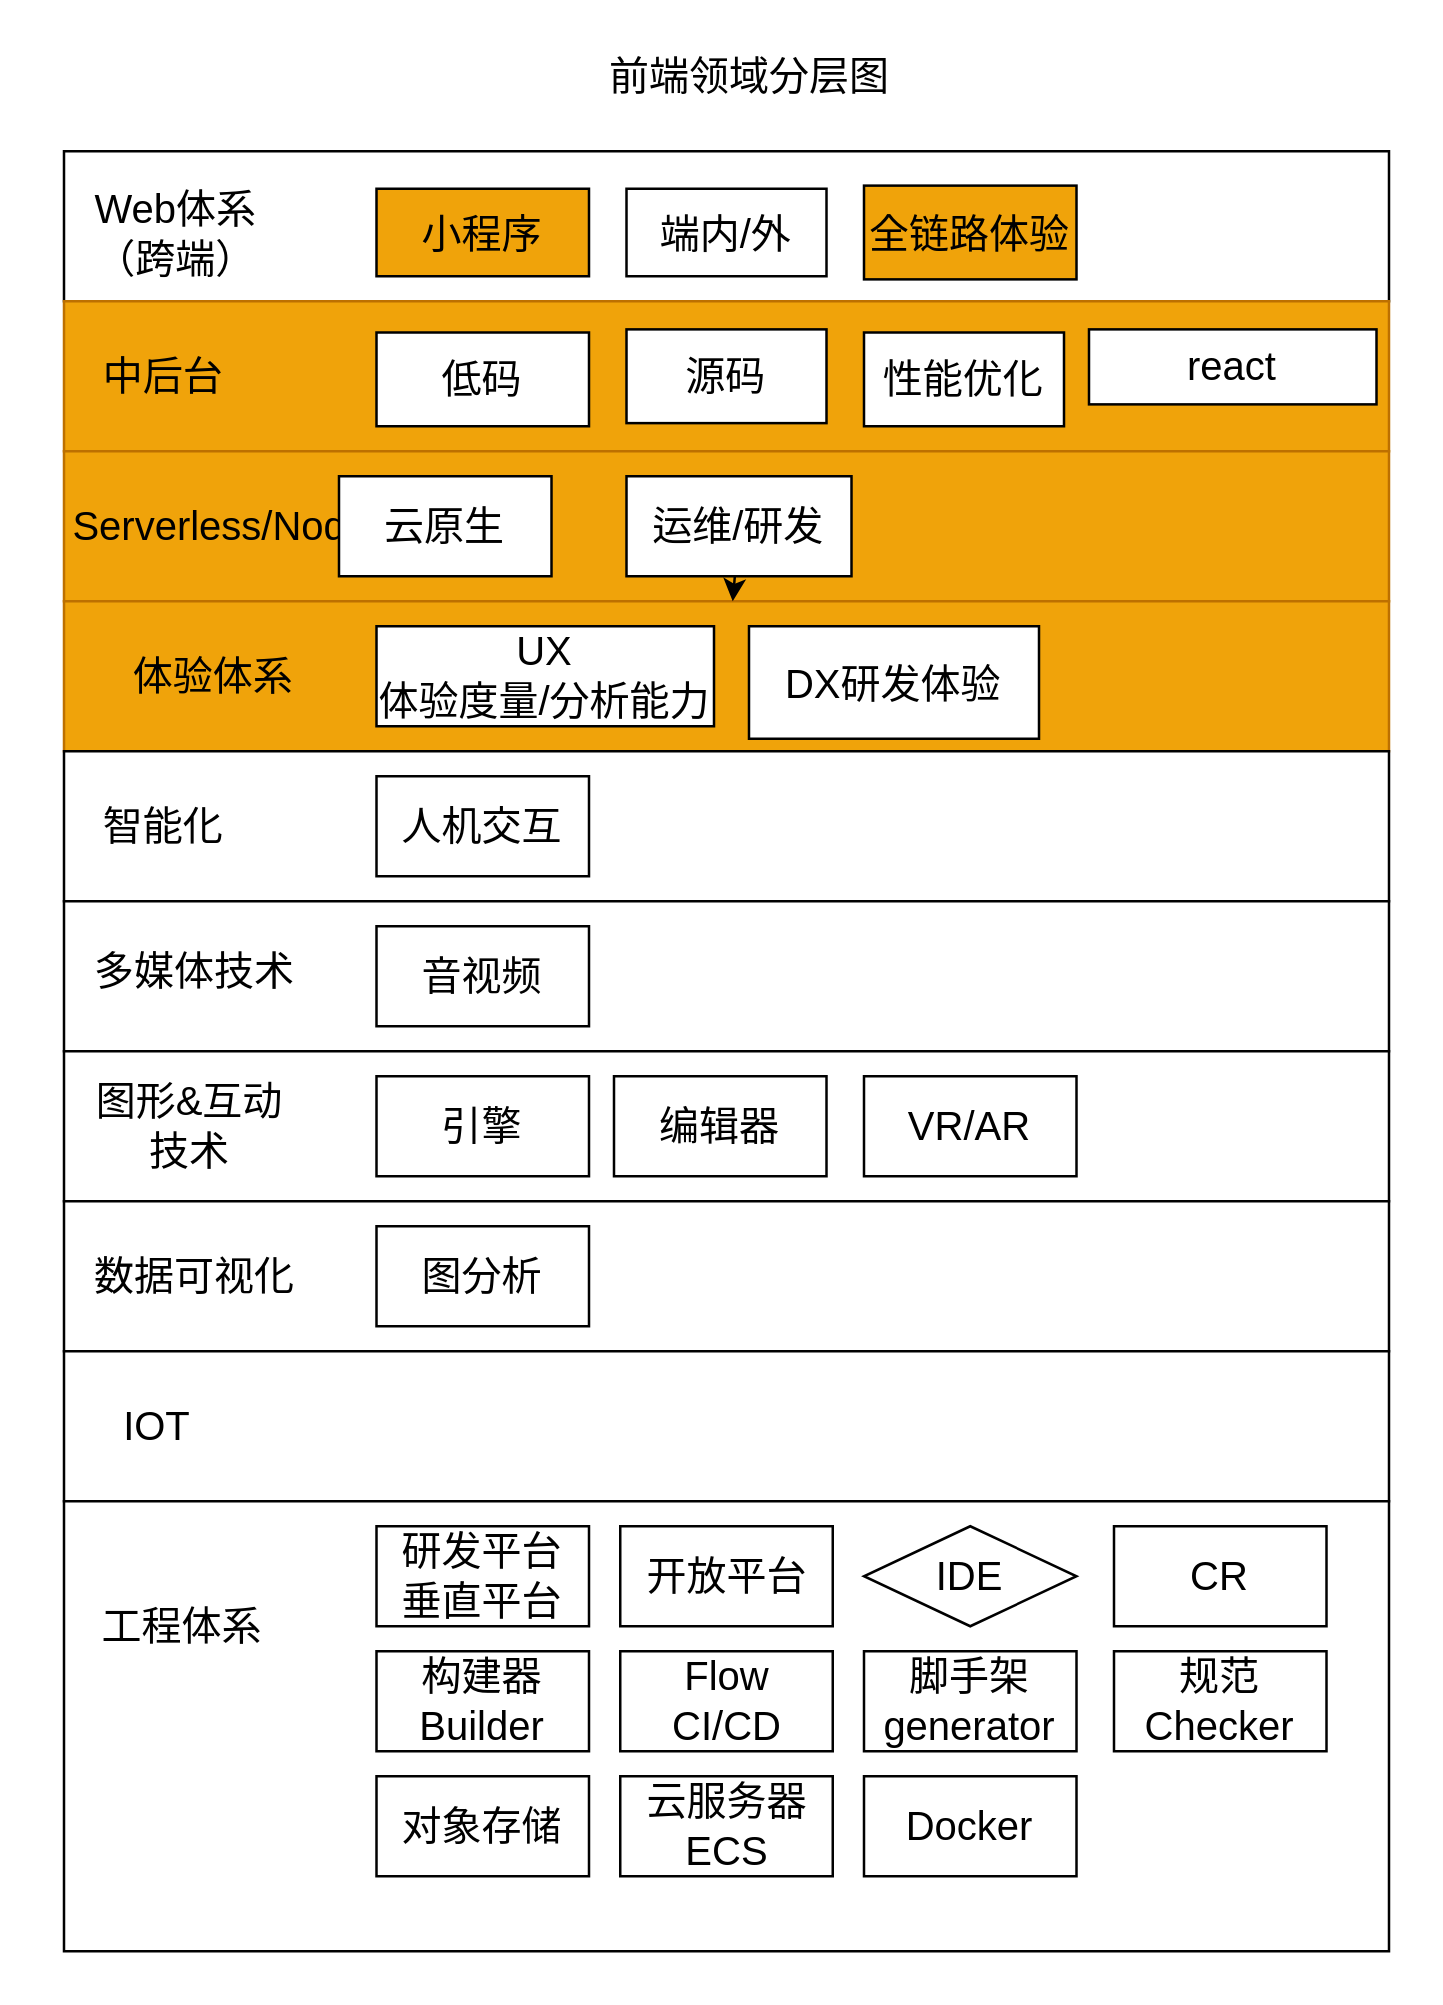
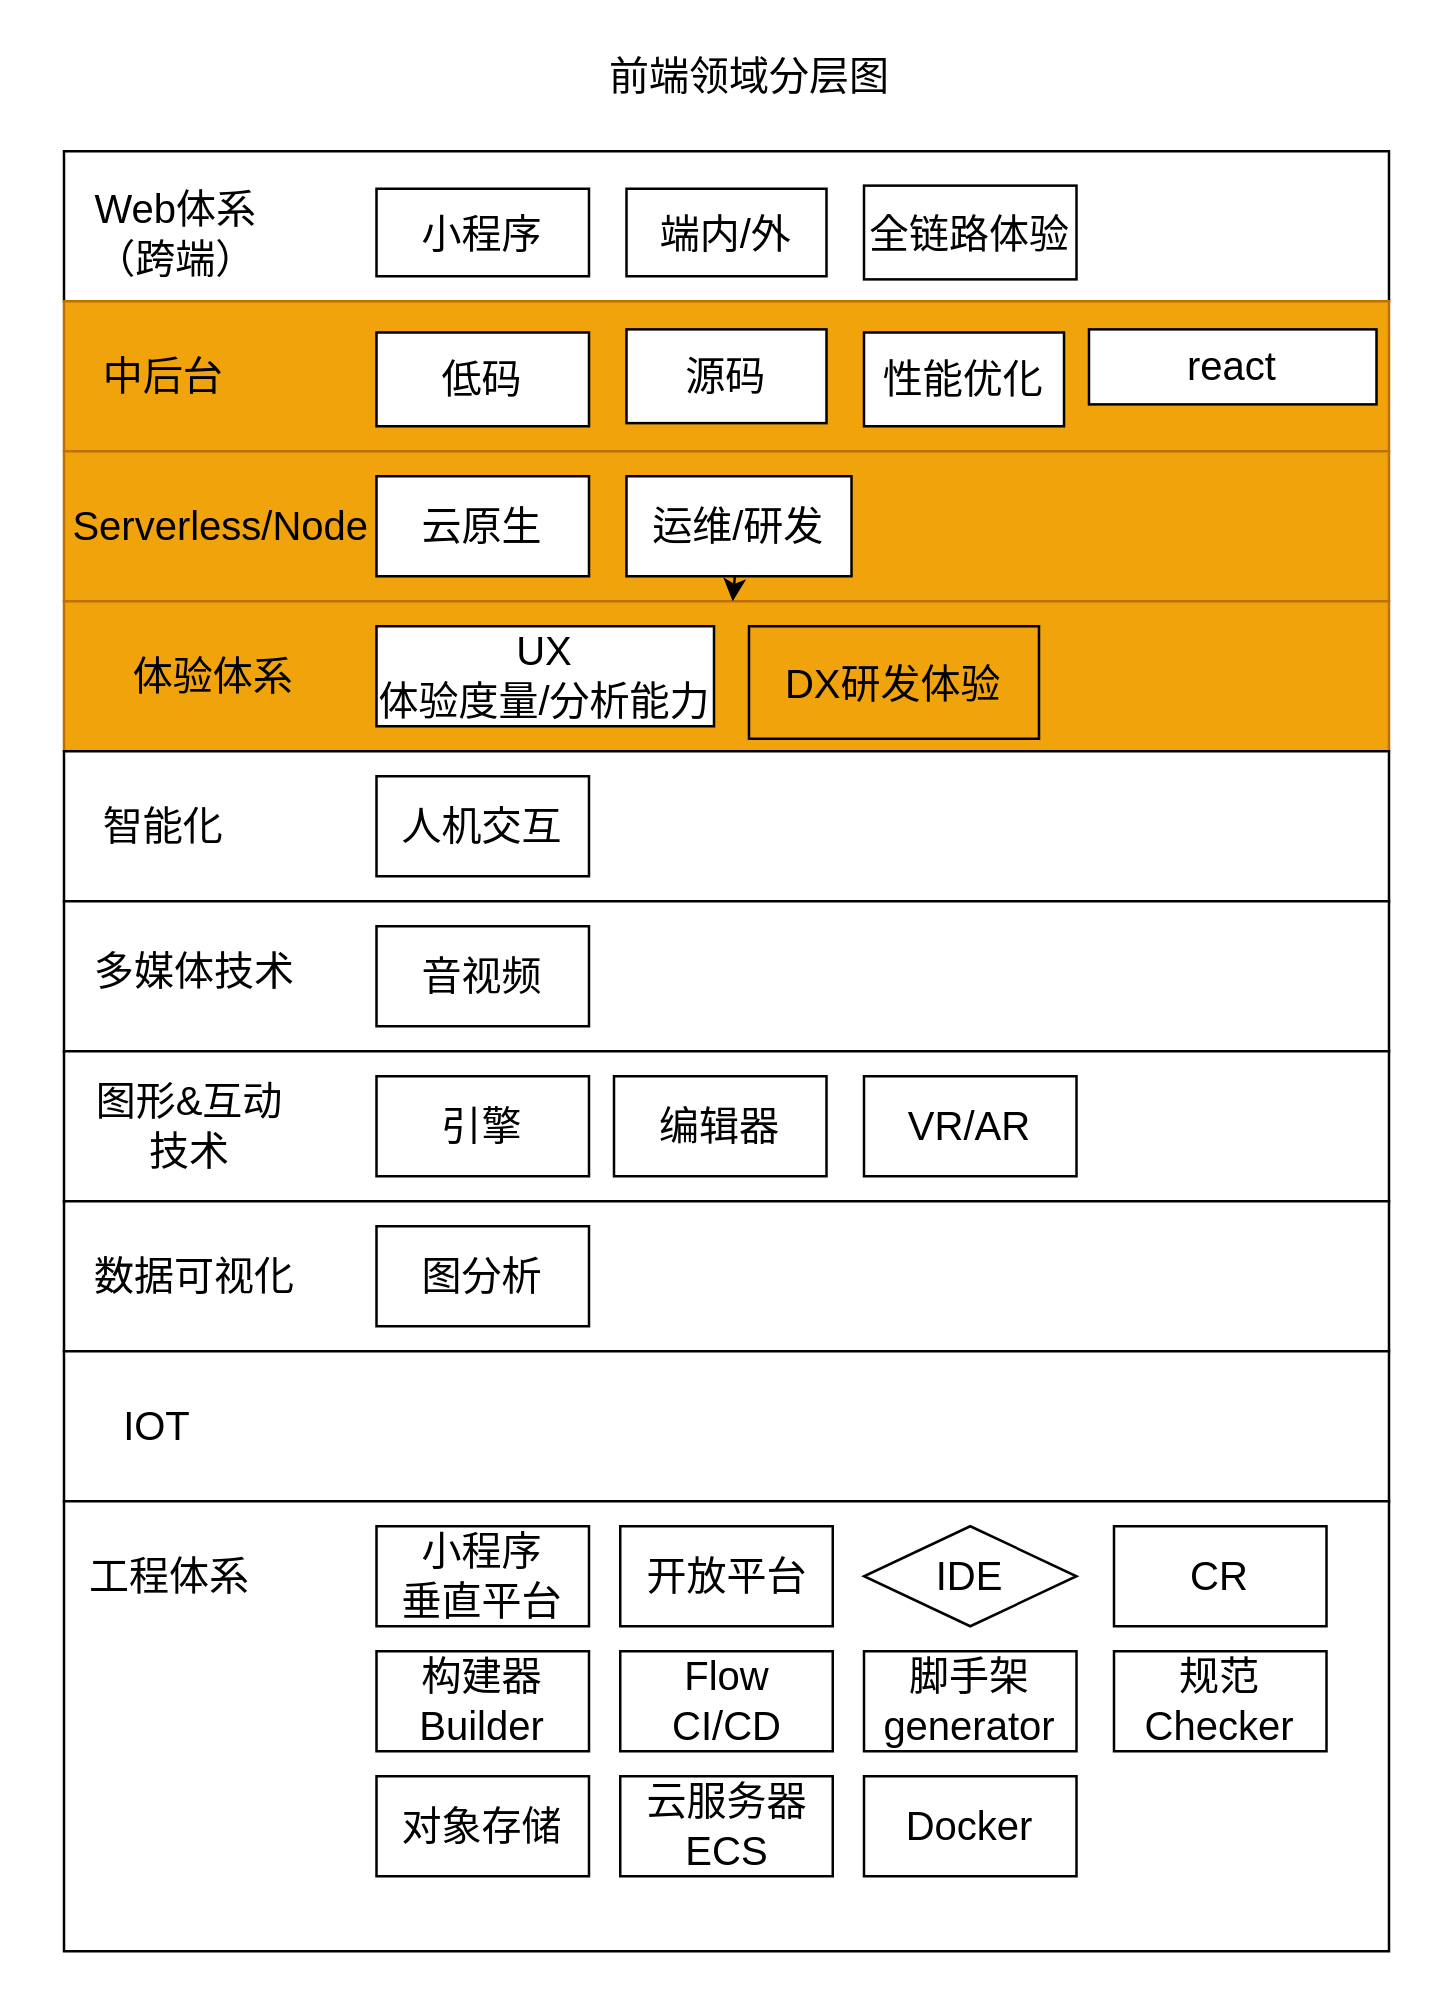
node "小程序": fillcolor #f0a30a -> #ffffff
node "全链路体验": fillcolor #f0a30a -> #ffffff
node "云原生": moved (445, 526) -> (483, 526)
node "DX研发体验": fillcolor #ffffff -> #f0a30a
node "研发平台 垂直平台": label "研发平台 垂直平台" -> "小程序 垂直平台"
node "工程体系": moved (183, 1626) -> (170, 1576)
